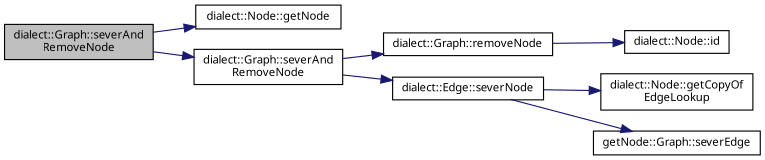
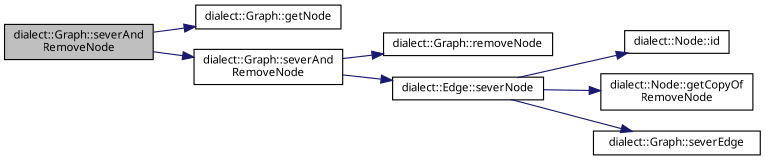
node "dialect::Node::getNode": label "dialect::Node::getNode" -> "dialect::Graph::getNode"
edge "dialect::Graph::removeNode" -> "dialect::Node::id": now "dialect::Edge::severNode" -> "dialect::Node::id"
node "dialect::Node::getCopyOf EdgeLookup": label "dialect::Node::getCopyOf EdgeLookup" -> "dialect::Node::getCopyOf RemoveNode"
node "getNode::Graph::severEdge": label "getNode::Graph::severEdge" -> "dialect::Graph::severEdge"
